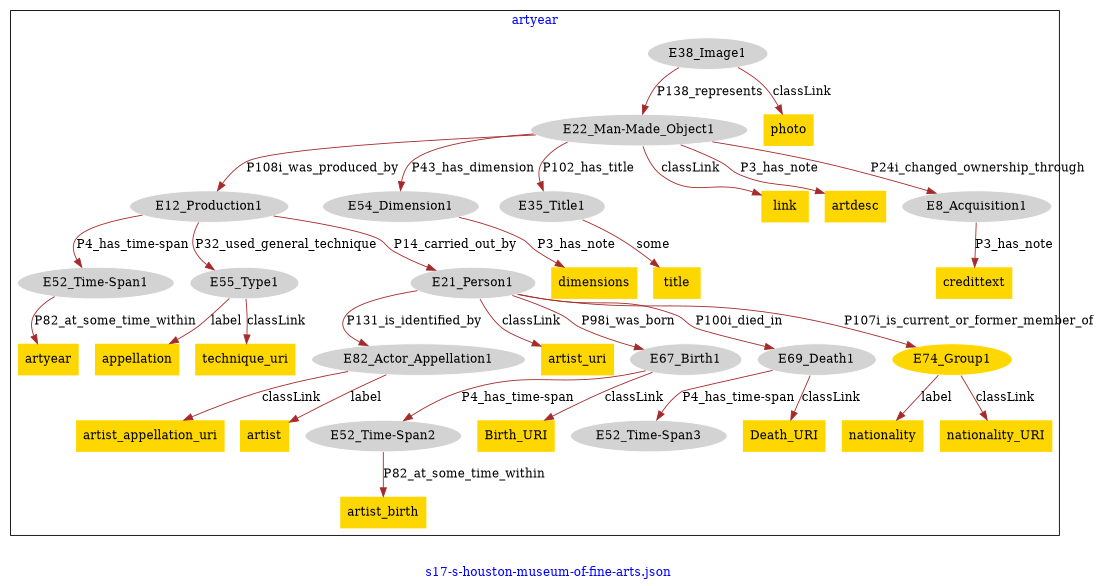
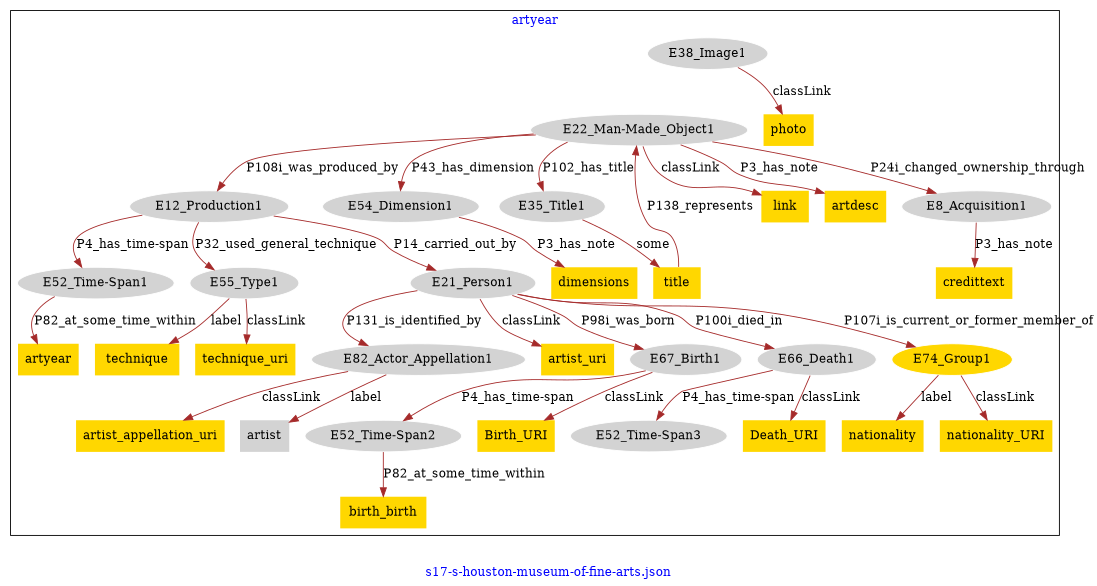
edge "E38_Image1" -> "E22_Man-Made_Object1": now "title" -> "E22_Man-Made_Object1"
node "appellation": label "appellation" -> "technique"
node "E69_Death1": label "E69_Death1" -> "E66_Death1"
node "artist": fillcolor gold -> lightgray
node "artist_birth": label "artist_birth" -> "birth_birth"
